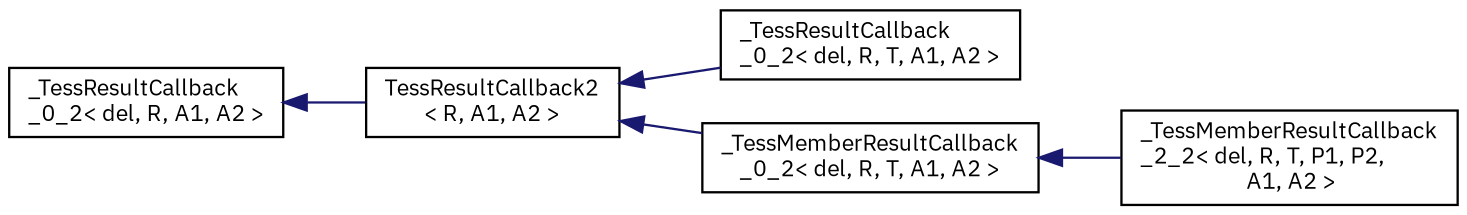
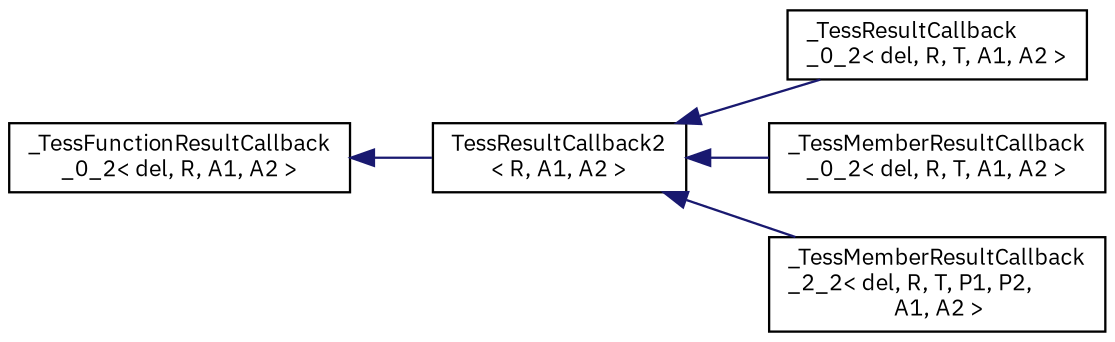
node "_TessResultCallback _0_2< del, R, A1, A2 >": label "_TessResultCallback _0_2< del, R, A1, A2 >" -> "_TessFunctionResultCallback _0_2< del, R, A1, A2 >"
edge "_TessMemberResultCallback _2_2< del, R, T, P1, P2, A1, A2 >" -> "_TessMemberResultCallback _0_2< del, R, T, A1, A2 >": now "_TessMemberResultCallback _2_2< del, R, T, P1, P2, A1, A2 >" -> "TessResultCallback2 < R, A1, A2 >"
